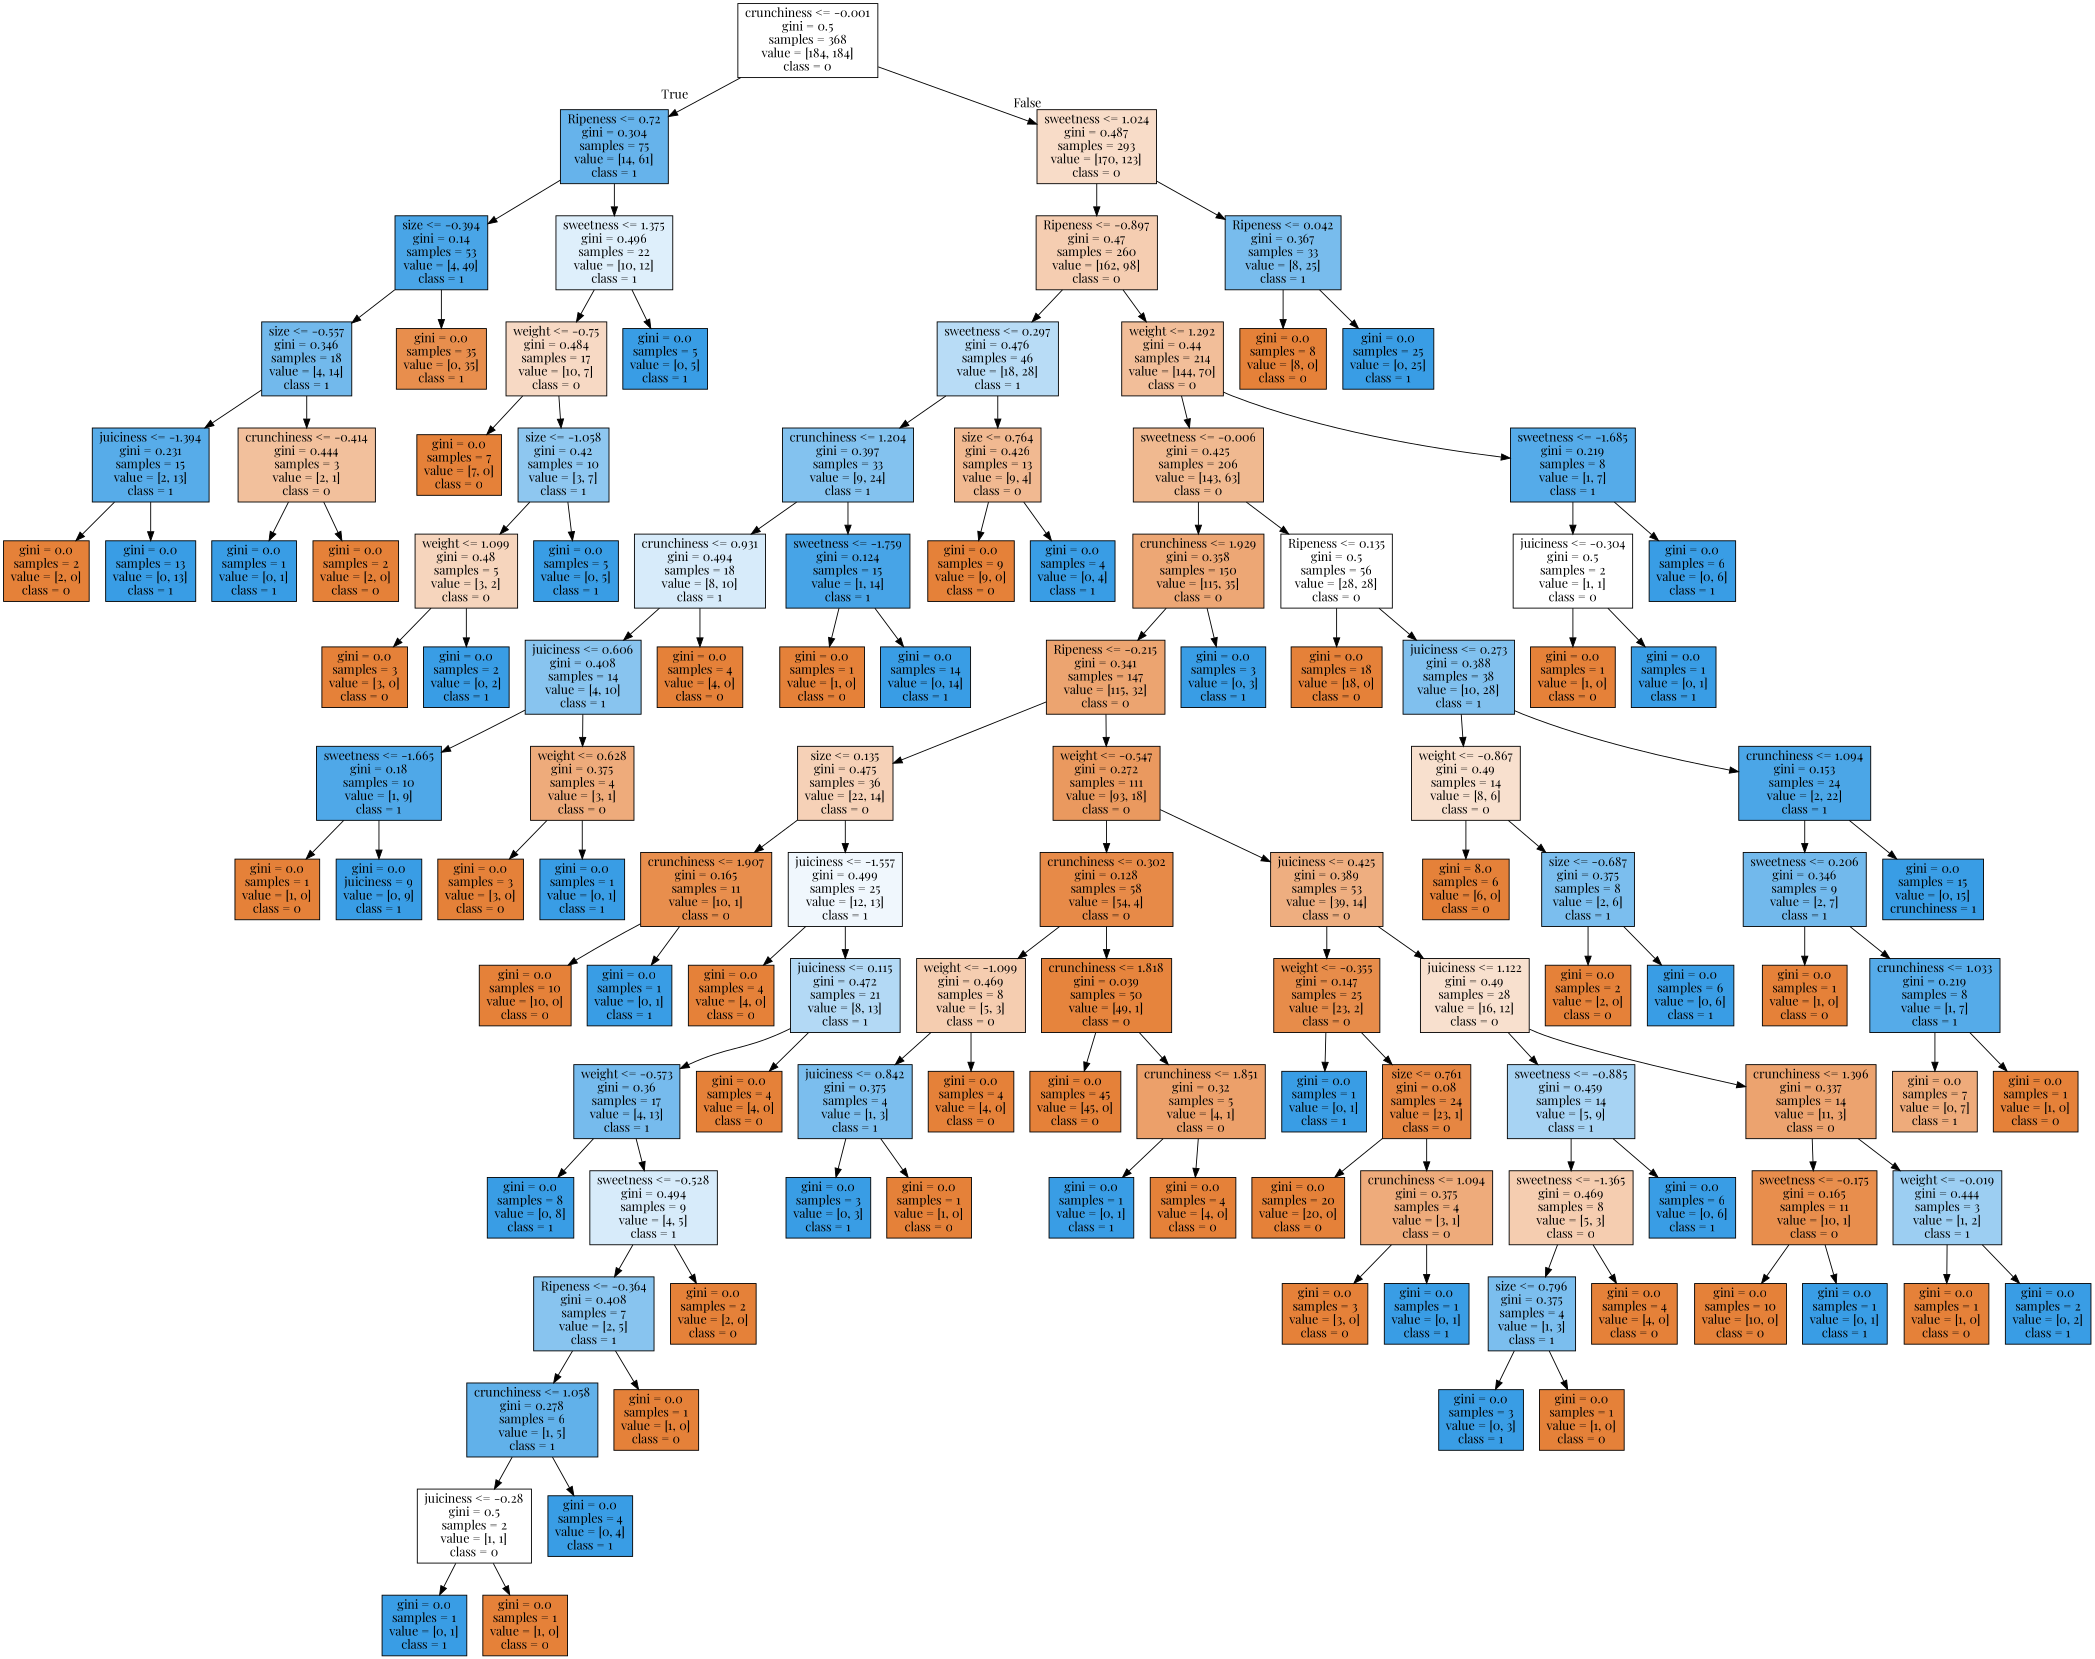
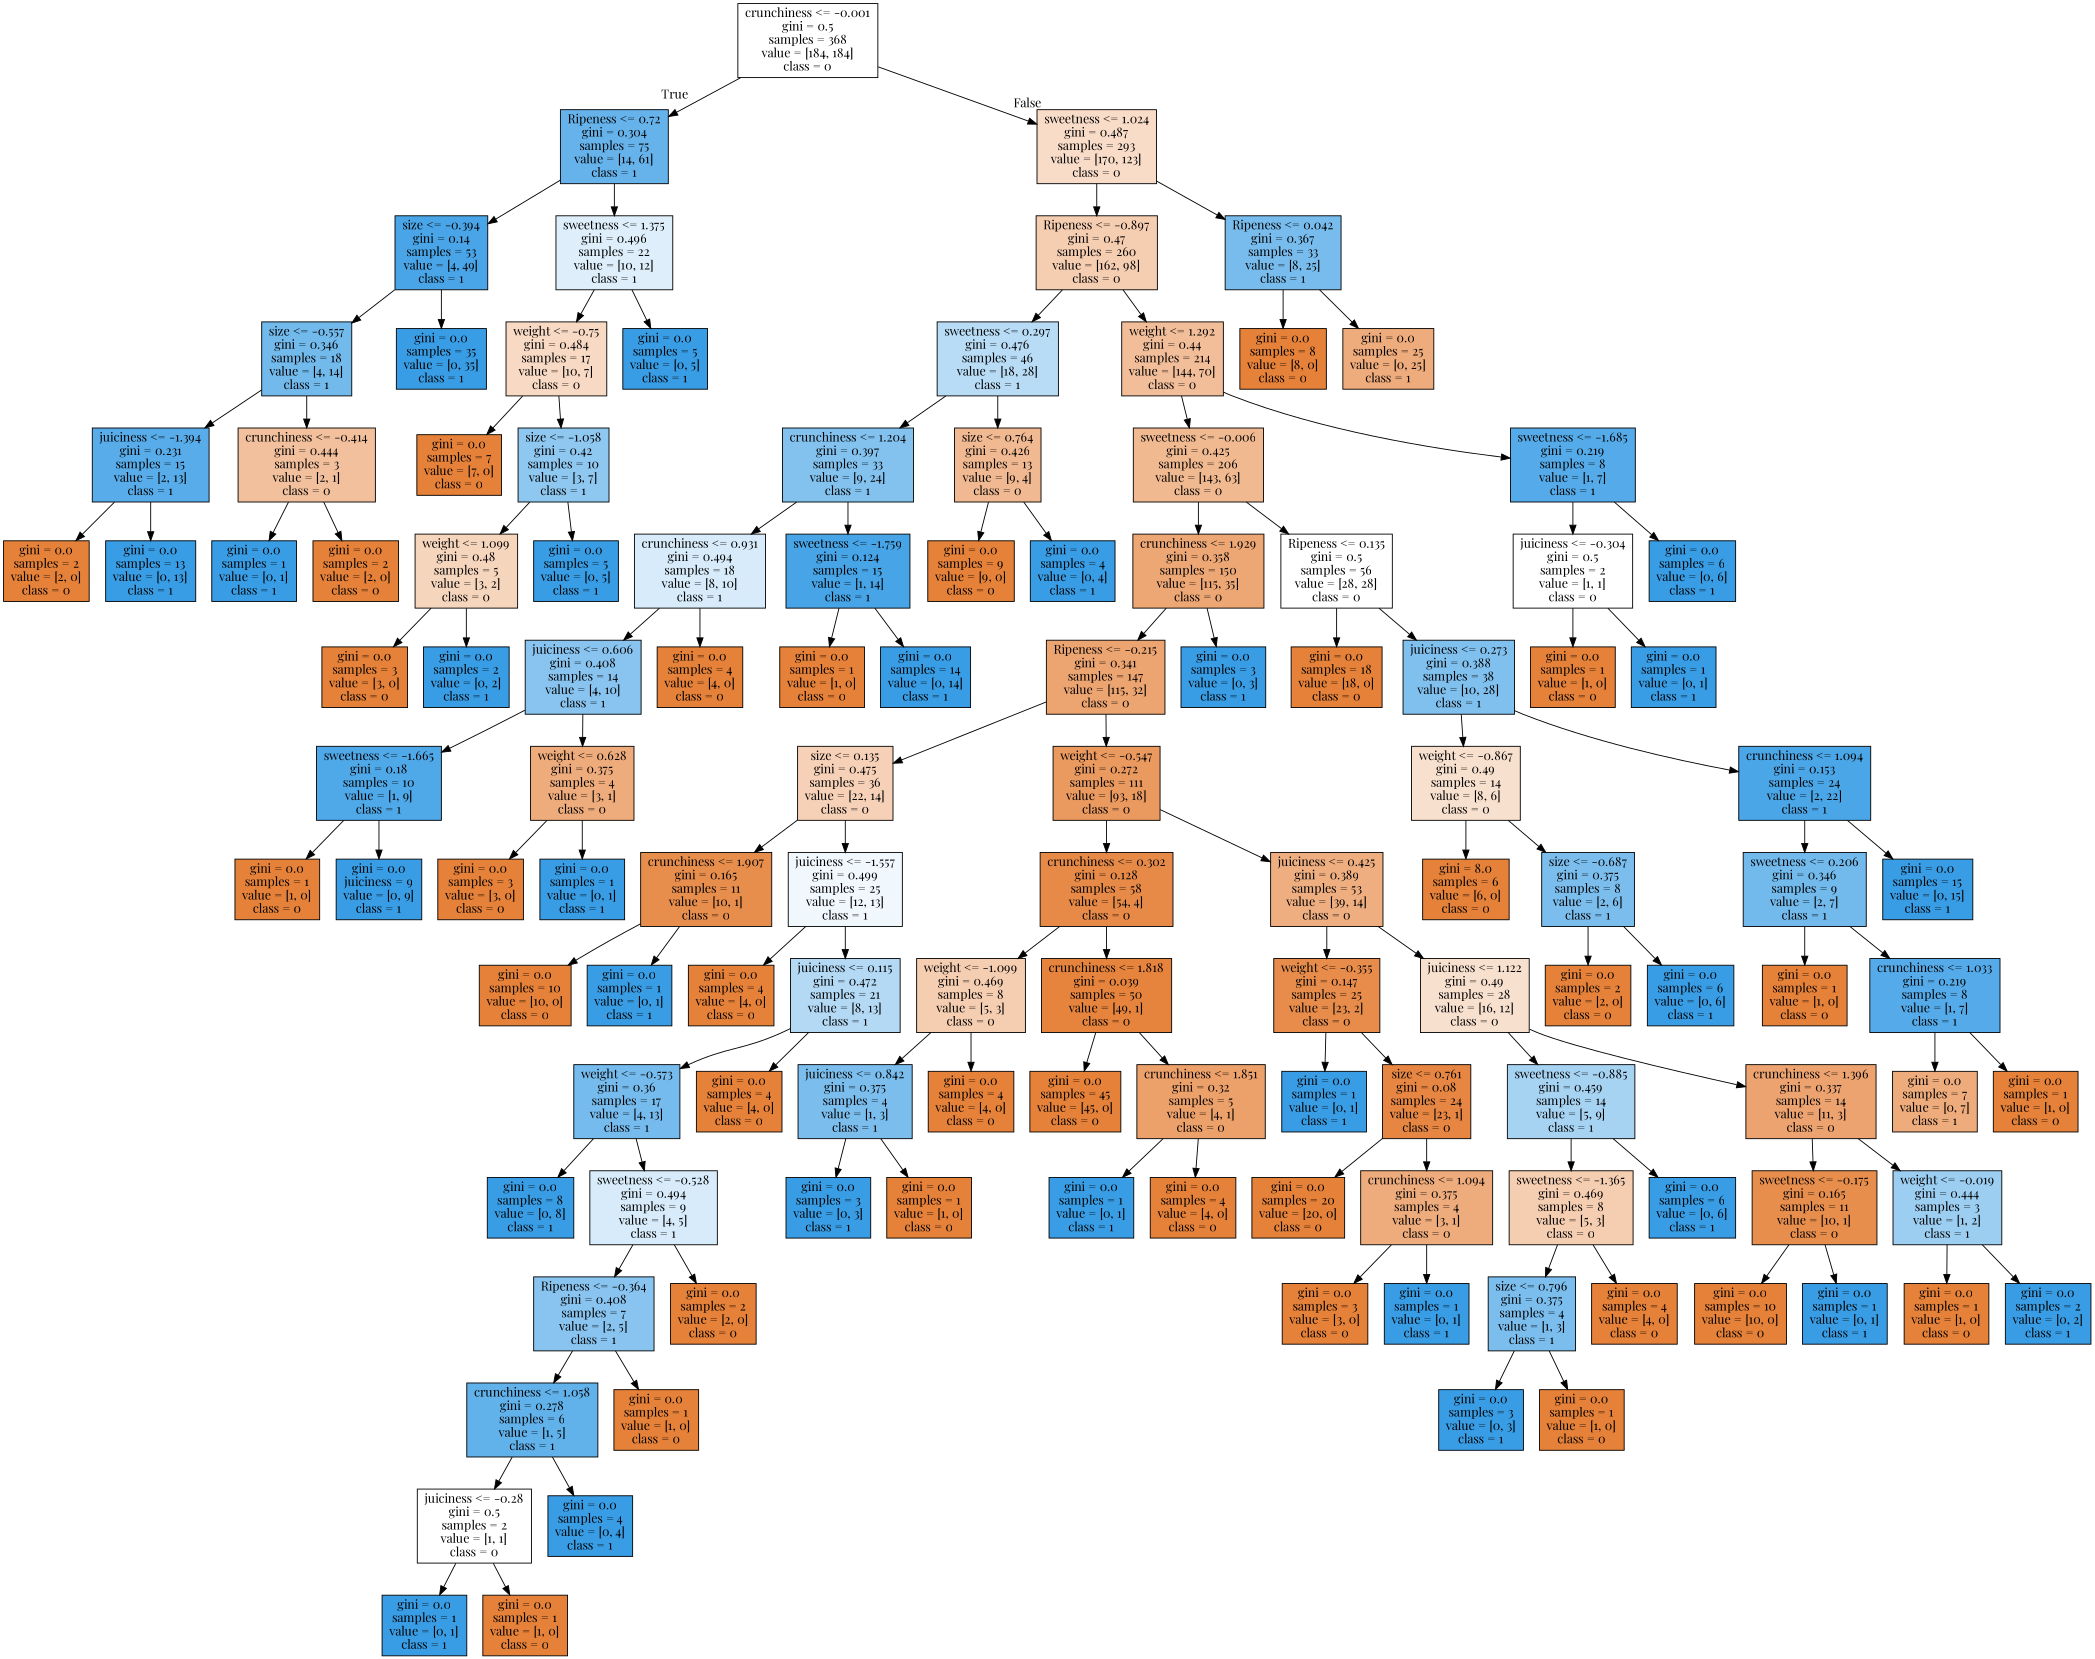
node "gini = 0.0 samples = 35 value = [0, 35] class = 1": fillcolor #e88e4d -> #399de5
node "gini = 0.0 samples = 25 value = [0, 25] class = 1": fillcolor #399de5 -> #eeab7b
node "gini = 0.0 samples = 15 value = [0, 15] crunchiness = 1": label "gini = 0.0 samples = 15 value = [0, 15] crunchiness = 1" -> "gini = 0.0 samples = 15 value = [0, 15] class = 1"
